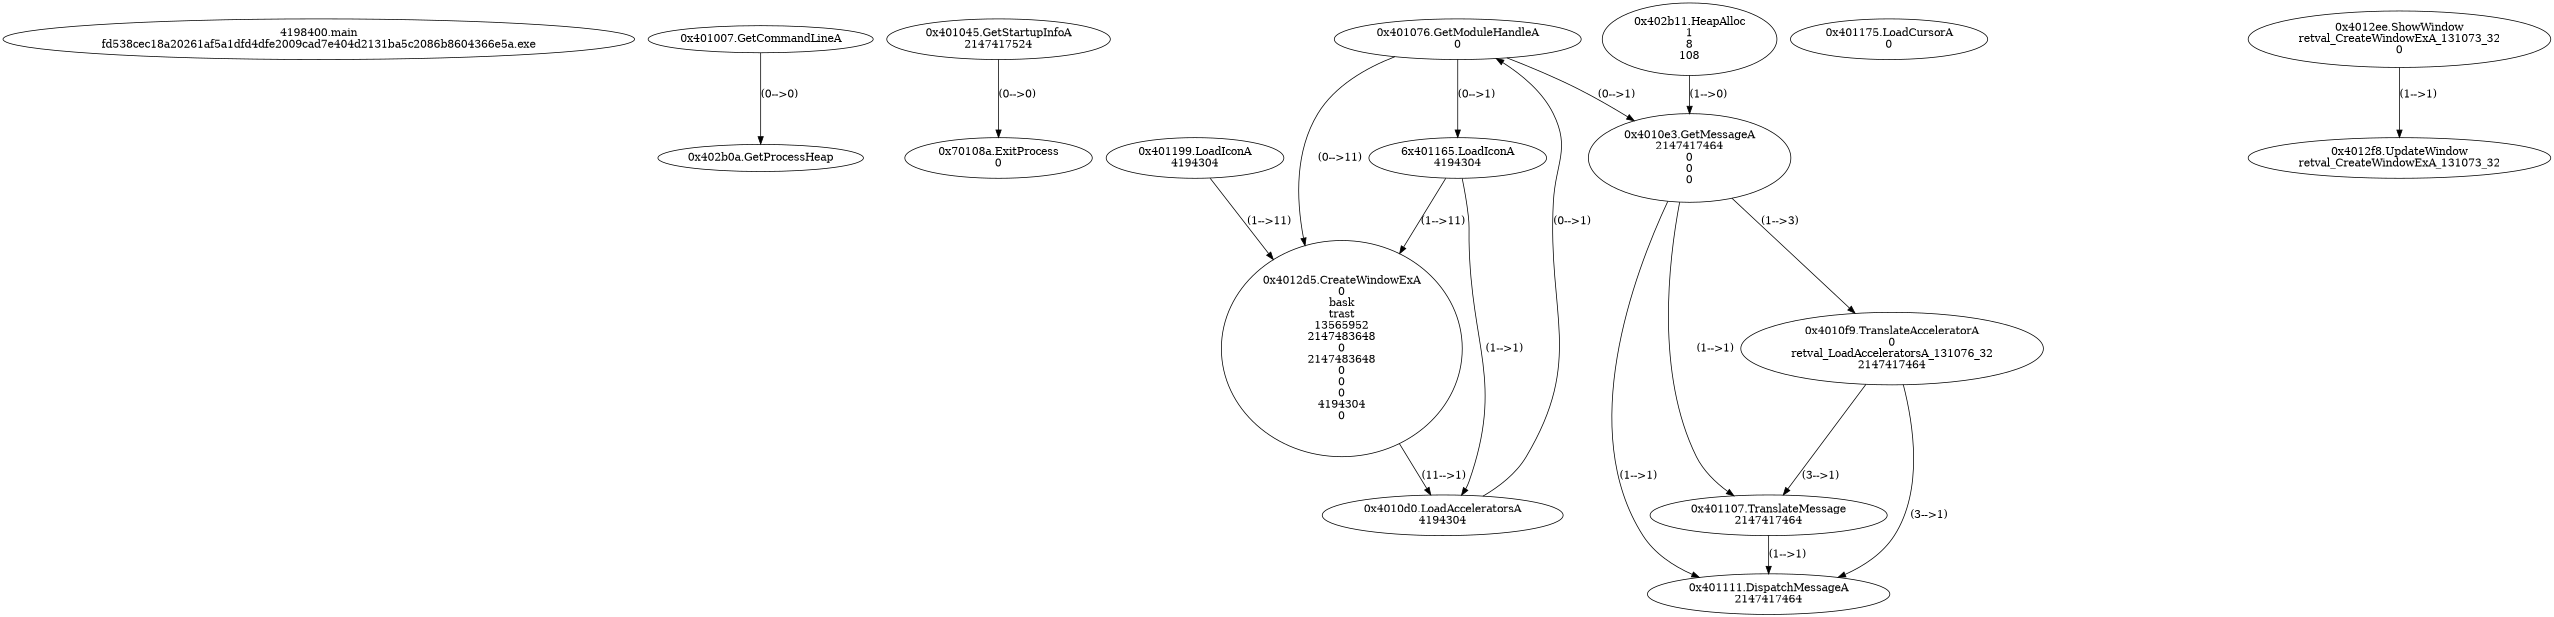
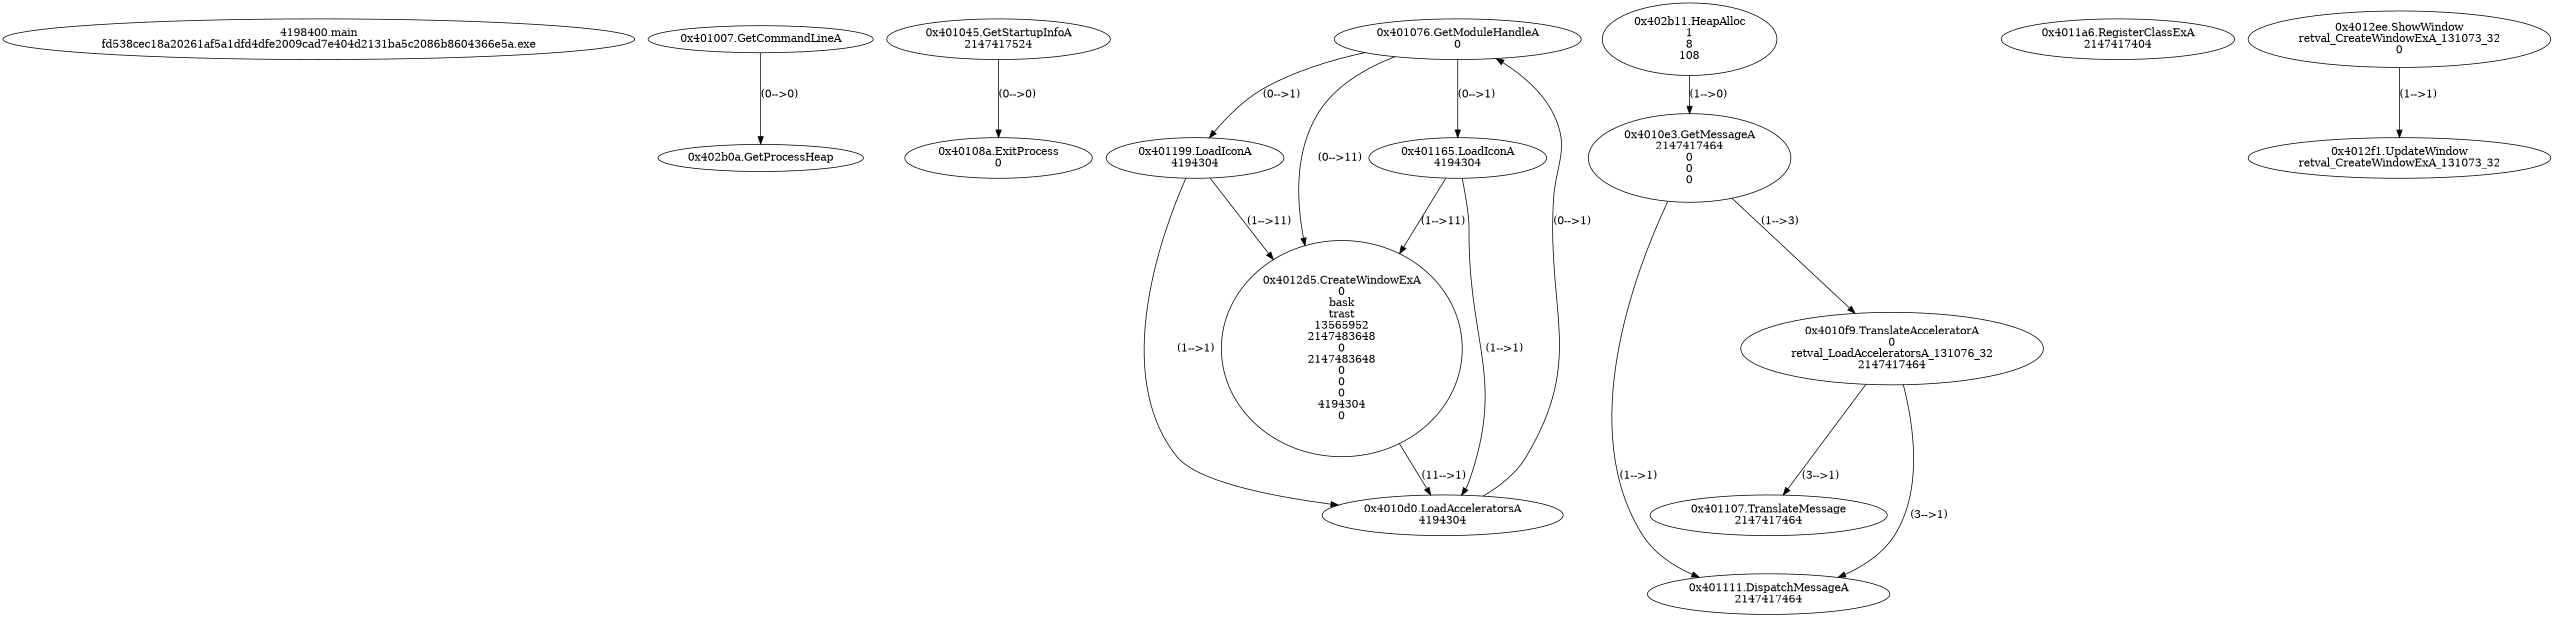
node "0x401175.LoadCursorA 0": removed
node "0x4011a6.RegisterClassExA 2147417404": added
edge "0x401076.GetModuleHandleA 0" -> "0x4010e3.GetMessageA 2147417464 0 0 0": now "0x401076.GetModuleHandleA 0" -> "0x401199.LoadIconA 4194304"
node "0x70108a.ExitProcess 0": label "0x70108a.ExitProcess 0" -> "0x40108a.ExitProcess 0"
node "6x401165.LoadIconA 4194304": label "6x401165.LoadIconA 4194304" -> "0x401165.LoadIconA 4194304"
node "0x4012f8.UpdateWindow retval_CreateWindowExA_131073_32": label "0x4012f8.UpdateWindow retval_CreateWindowExA_131073_32" -> "0x4012f1.UpdateWindow retval_CreateWindowExA_131073_32"
edge "0x4010e3.GetMessageA 2147417464 0 0 0" -> "0x401107.TranslateMessage 2147417464": removed, label "(1-->1)"
edge "0x401199.LoadIconA 4194304" -> "0x4010d0.LoadAcceleratorsA 4194304": added, label "(1-->1)"
edge "0x401107.TranslateMessage 2147417464" -> "0x401111.DispatchMessageA 2147417464": removed, label "(1-->1)"
